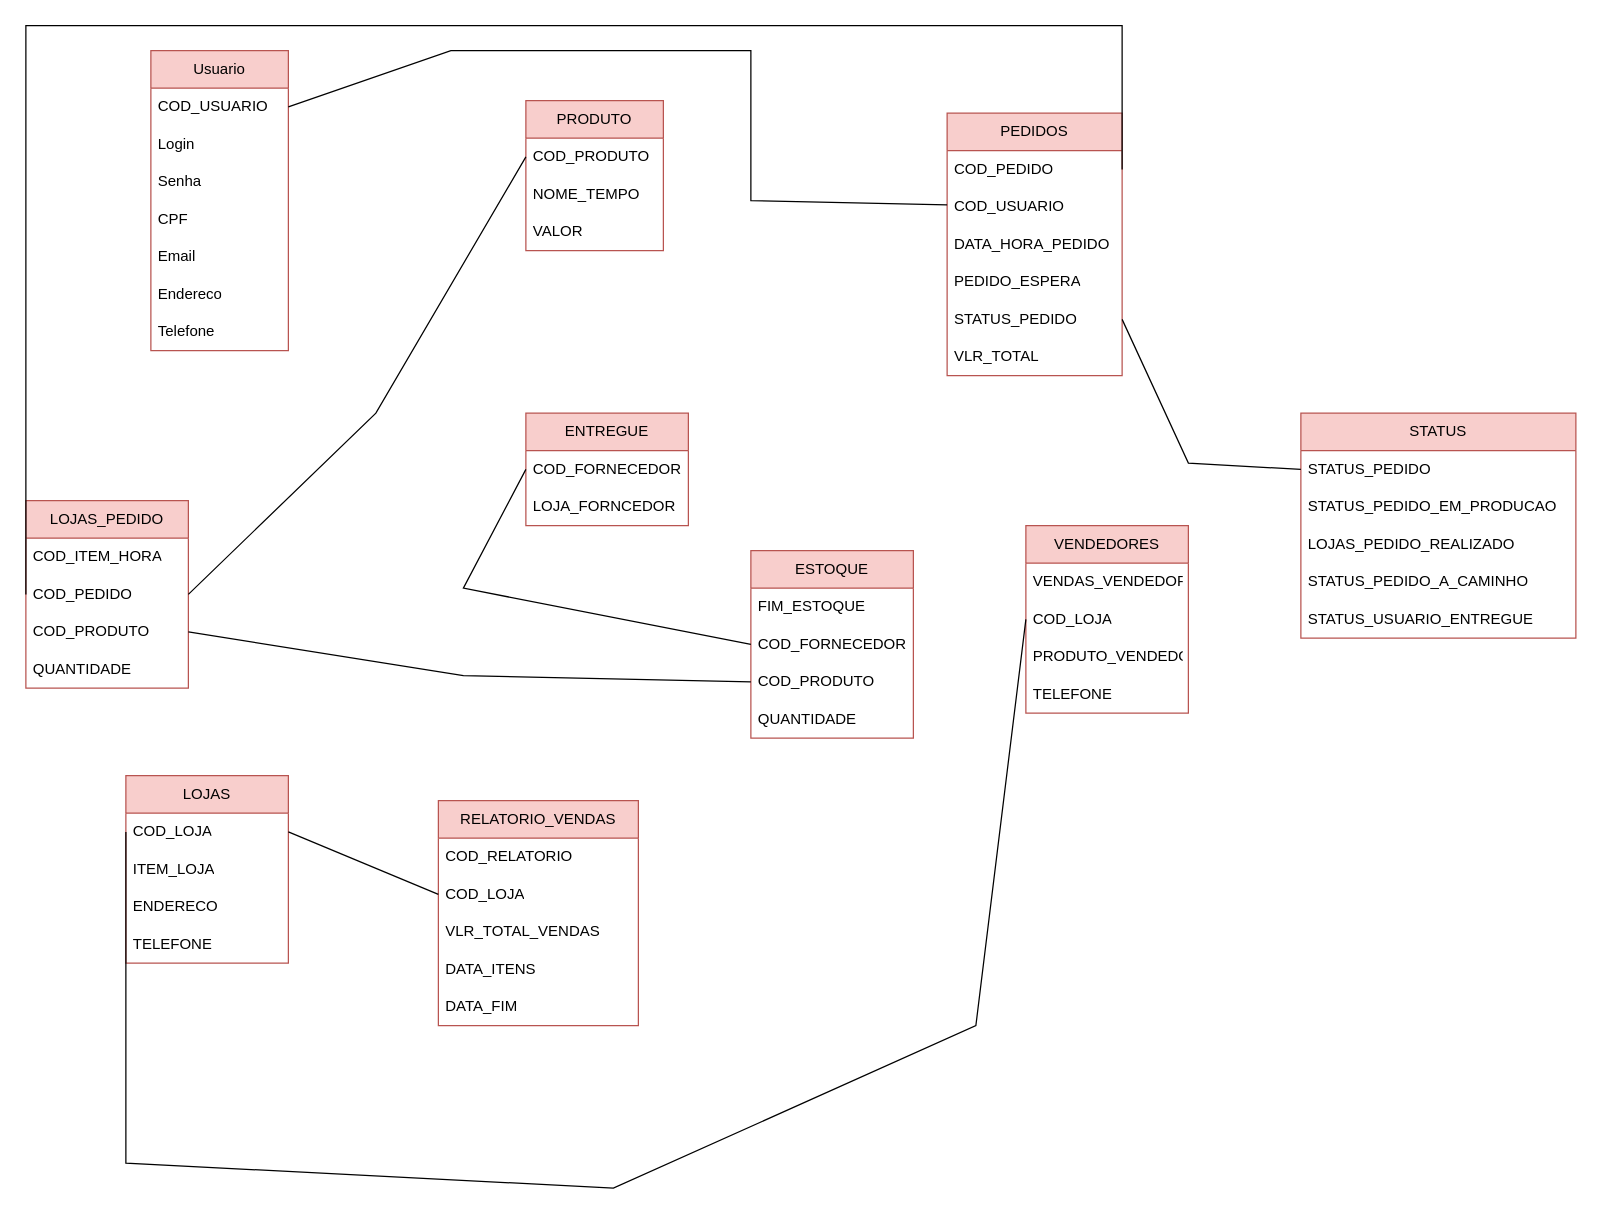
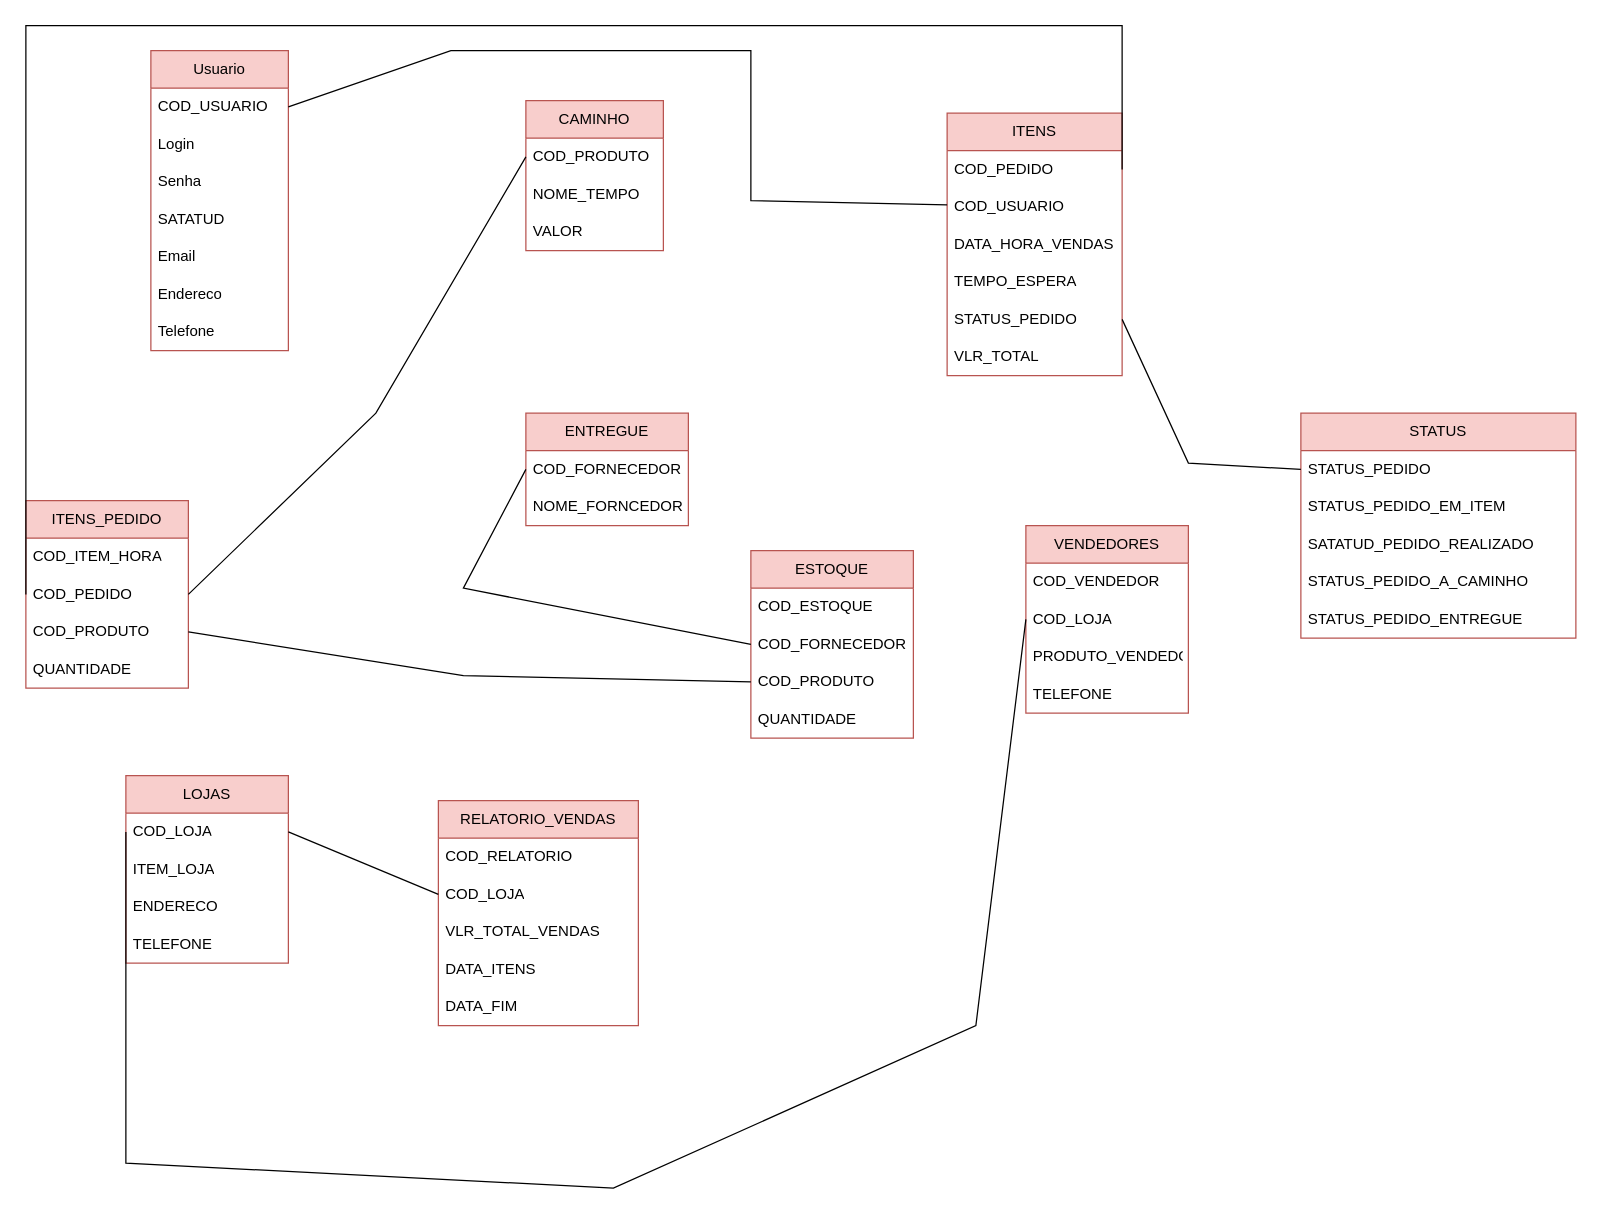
node "PRODUTO": label "PRODUTO" -> "CAMINHO"
node "PEDIDOS": label "PEDIDOS" -> "ITENS"
node "CPF": label "CPF" -> "SATATUD"
node "DATA_HORA_PEDIDO": label "DATA_HORA_PEDIDO" -> "DATA_HORA_VENDAS"
node "PEDIDO_ESPERA": label "PEDIDO_ESPERA" -> "TEMPO_ESPERA"
node "LOJA_FORNCEDOR": label "LOJA_FORNCEDOR" -> "NOME_FORNCEDOR"
node "STATUS_PEDIDO_EM_PRODUCAO": label "STATUS_PEDIDO_EM_PRODUCAO" -> "STATUS_PEDIDO_EM_ITEM"
node "LOJAS_PEDIDO": label "LOJAS_PEDIDO" -> "ITENS_PEDIDO"
node "LOJAS_PEDIDO_REALIZADO": label "LOJAS_PEDIDO_REALIZADO" -> "SATATUD_PEDIDO_REALIZADO"
node "VENDAS_VENDEDOR": label "VENDAS_VENDEDOR" -> "COD_VENDEDOR"
node "FIM_ESTOQUE": label "FIM_ESTOQUE" -> "COD_ESTOQUE"
node "STATUS_USUARIO_ENTREGUE": label "STATUS_USUARIO_ENTREGUE" -> "STATUS_PEDIDO_ENTREGUE"
